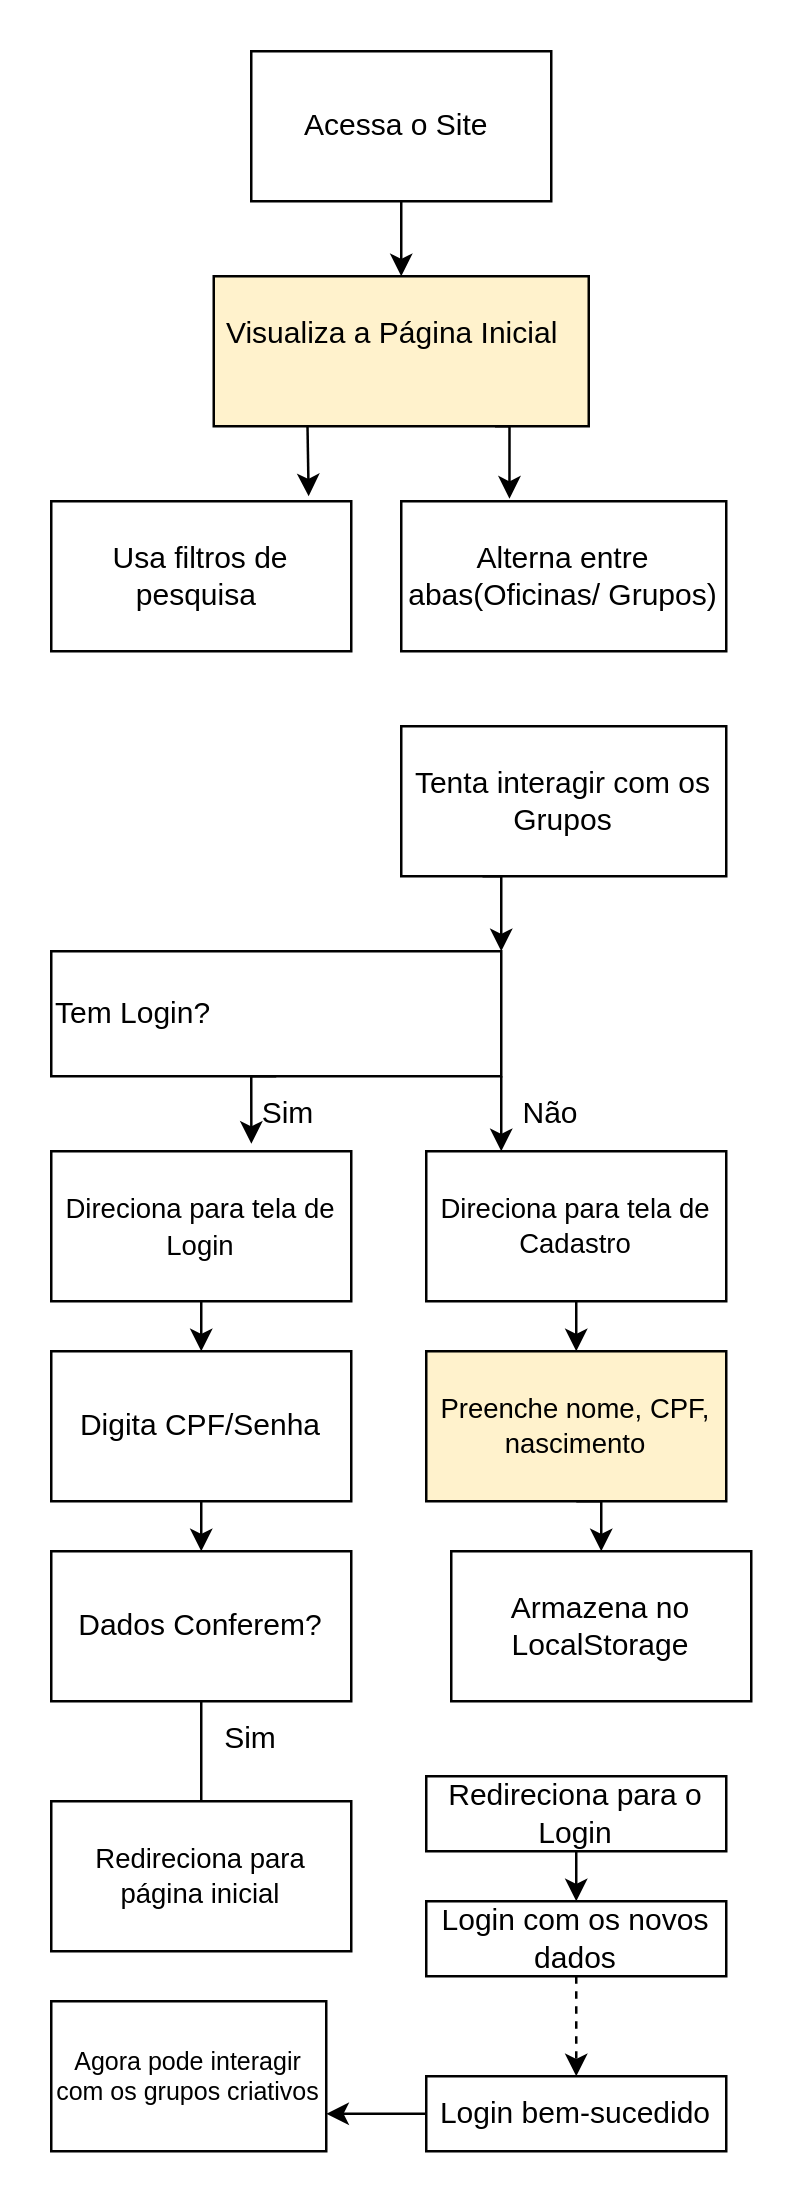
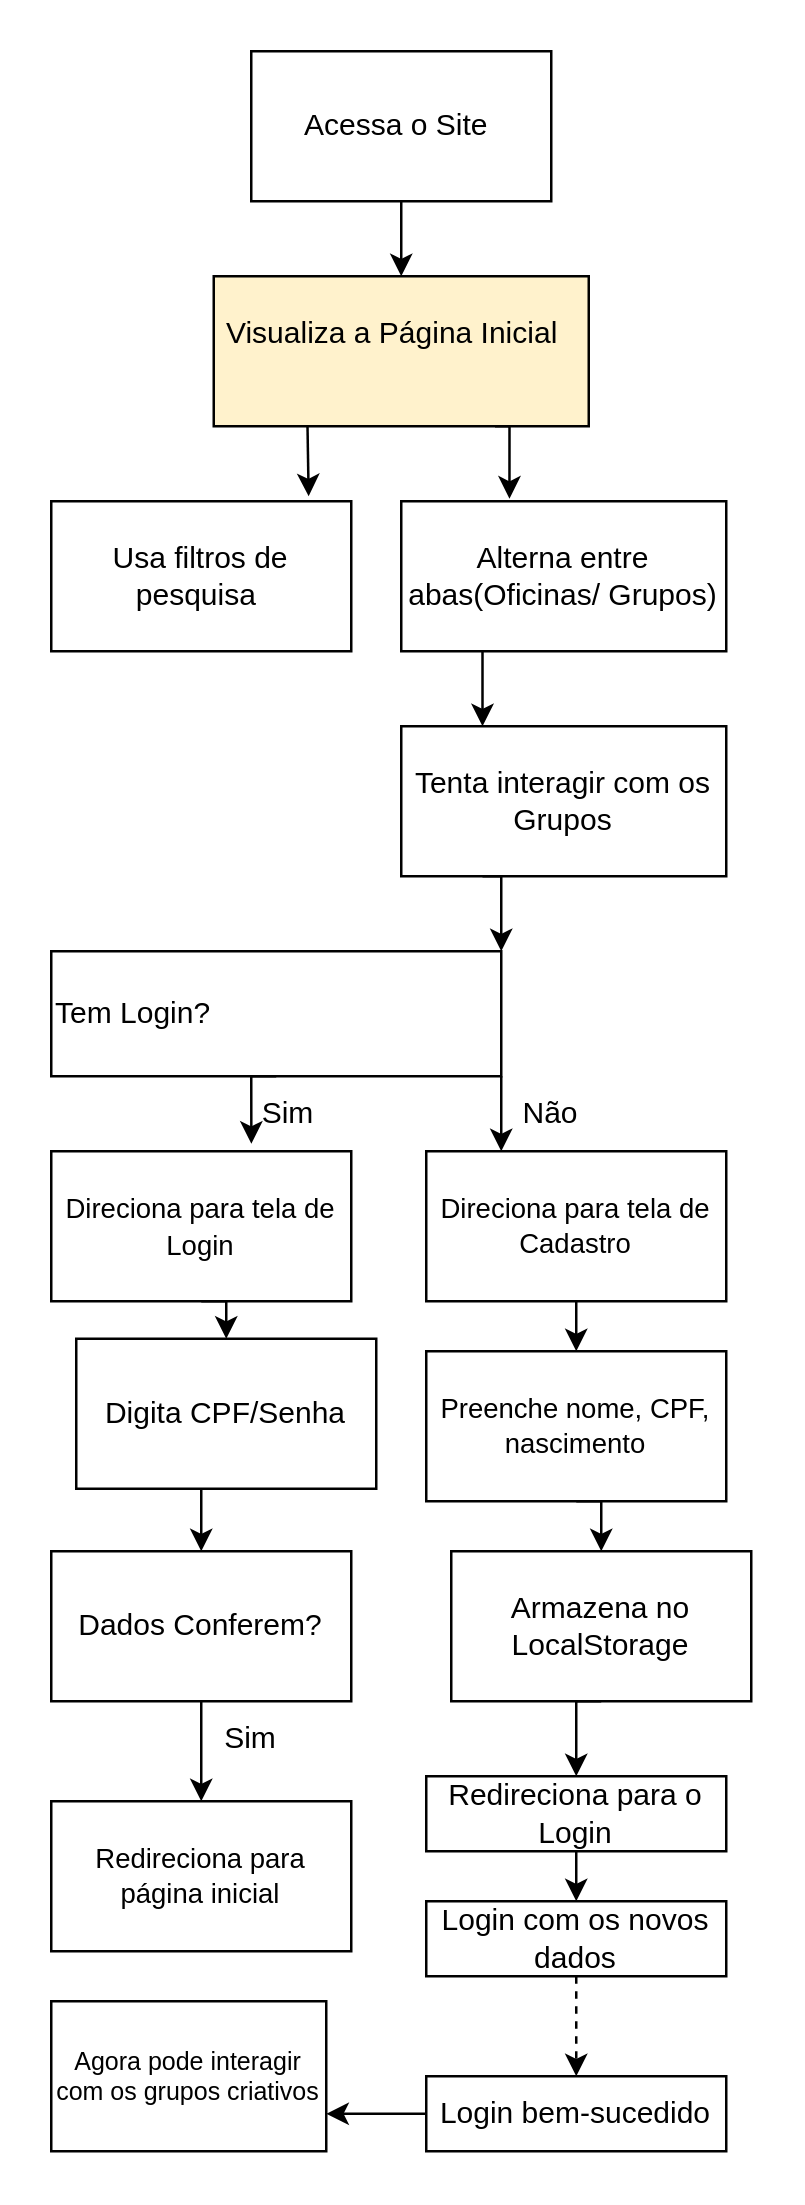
edge "Alterna entre abas(Oficinas/ Grupos)" -> "Tenta interagir com os Grupos": added
node "Digita CPF/Senha": moved (201, 1426) -> (226, 1414)
node "Preenche nome, CPF, nascimento": fillcolor #fff2cc -> #ffffff
edge "Armazena no LocalStorage" -> "Redireciona para o Login": added
edge "Dados Conferem?" -- "Redireciona para página inicial": arrowhead none -> classic
